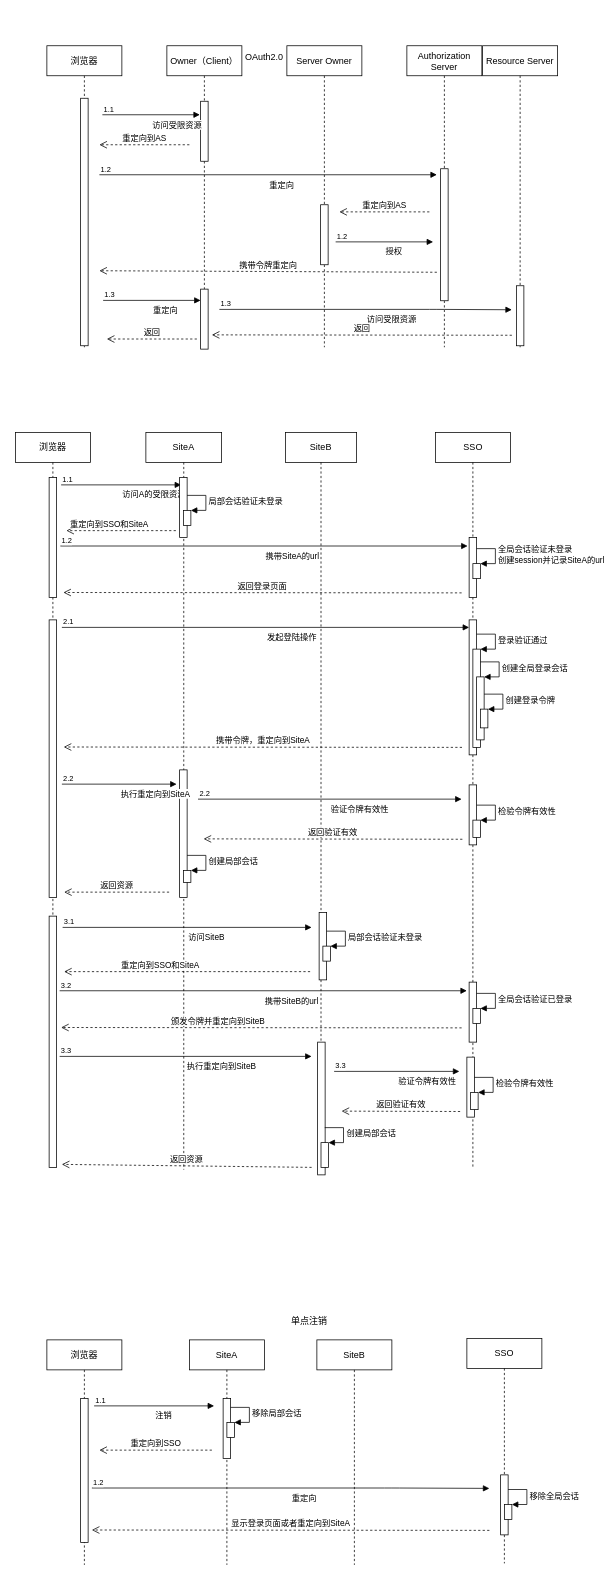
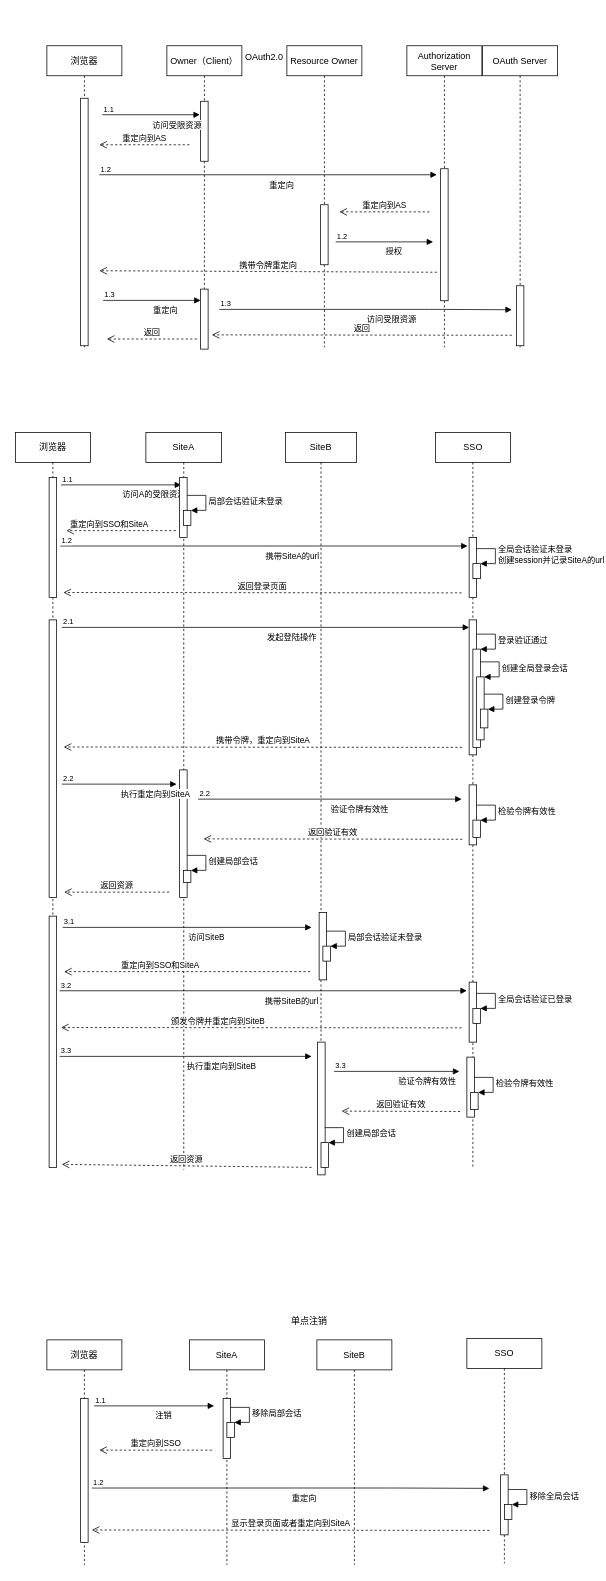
node "Server Owner": label "Server Owner" -> "Resource Owner"
node "Resource Server": label "Resource Server" -> "OAuth Server"
